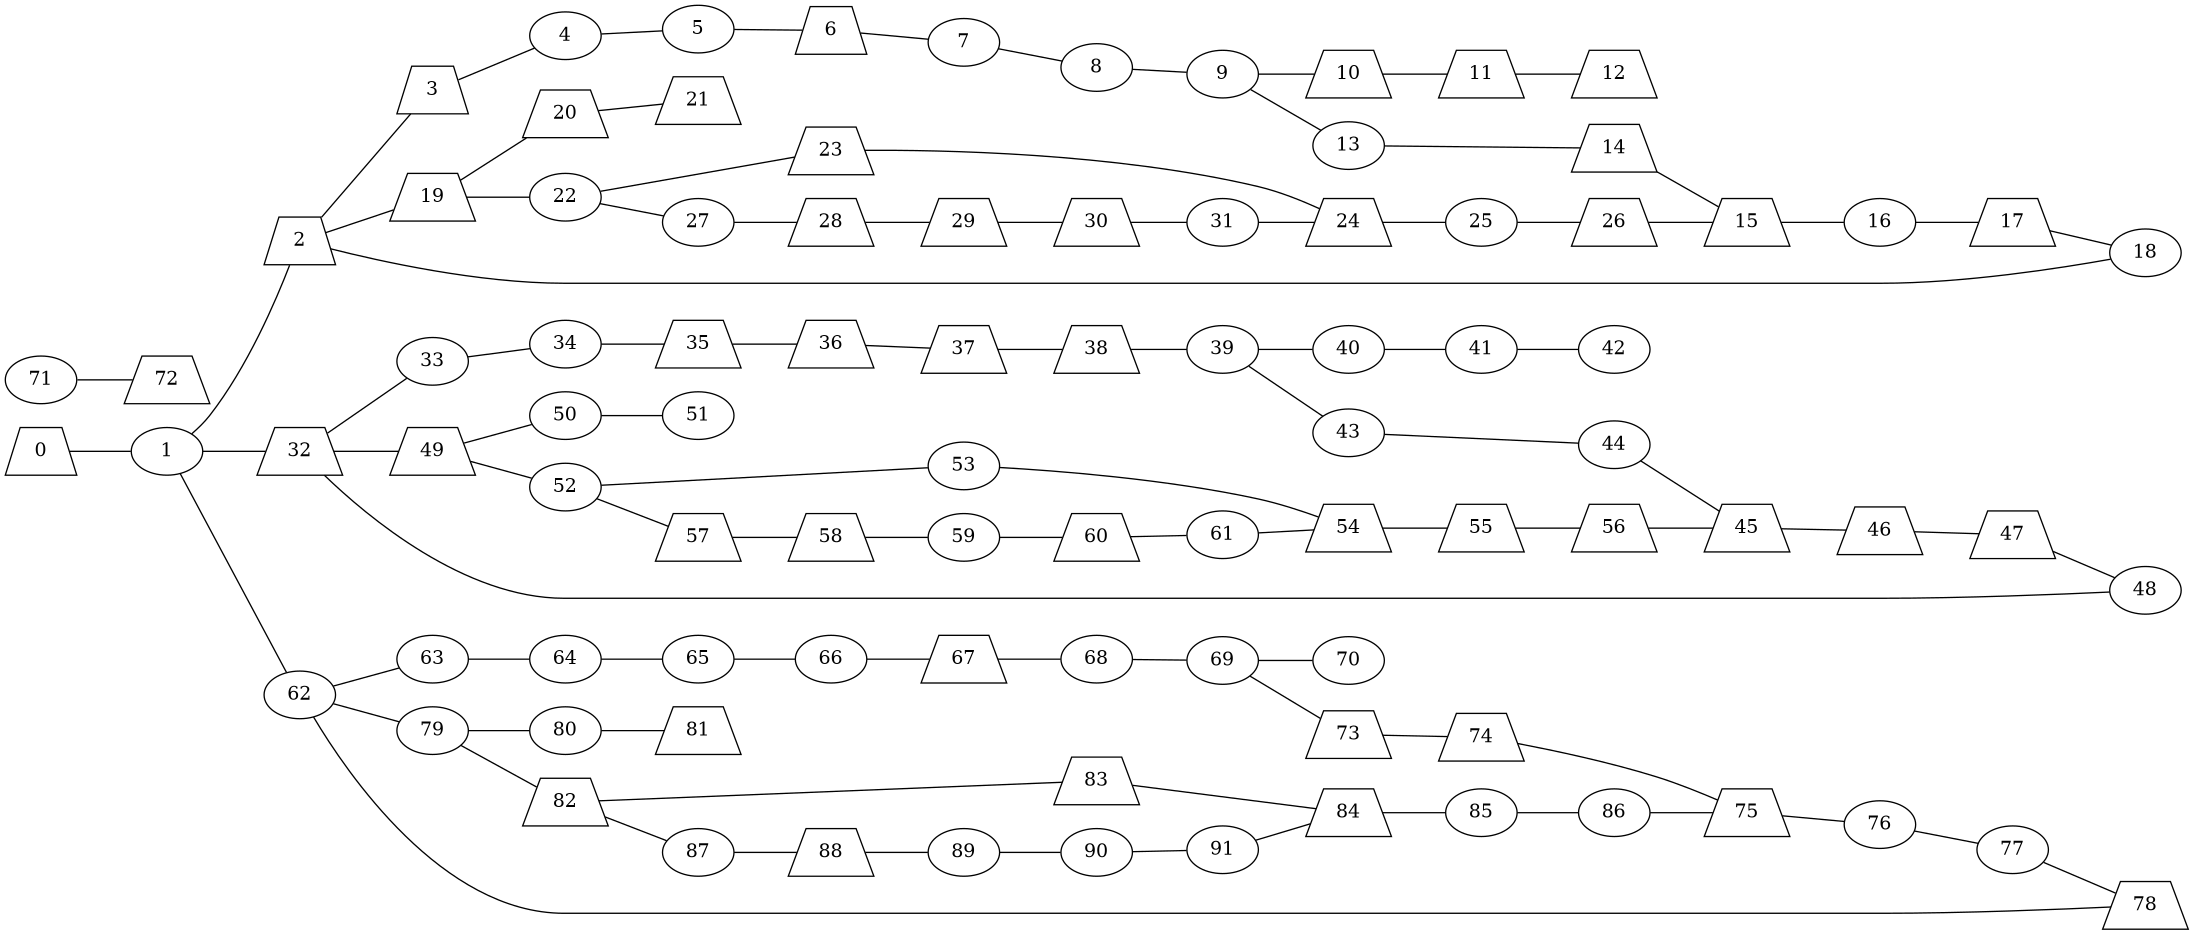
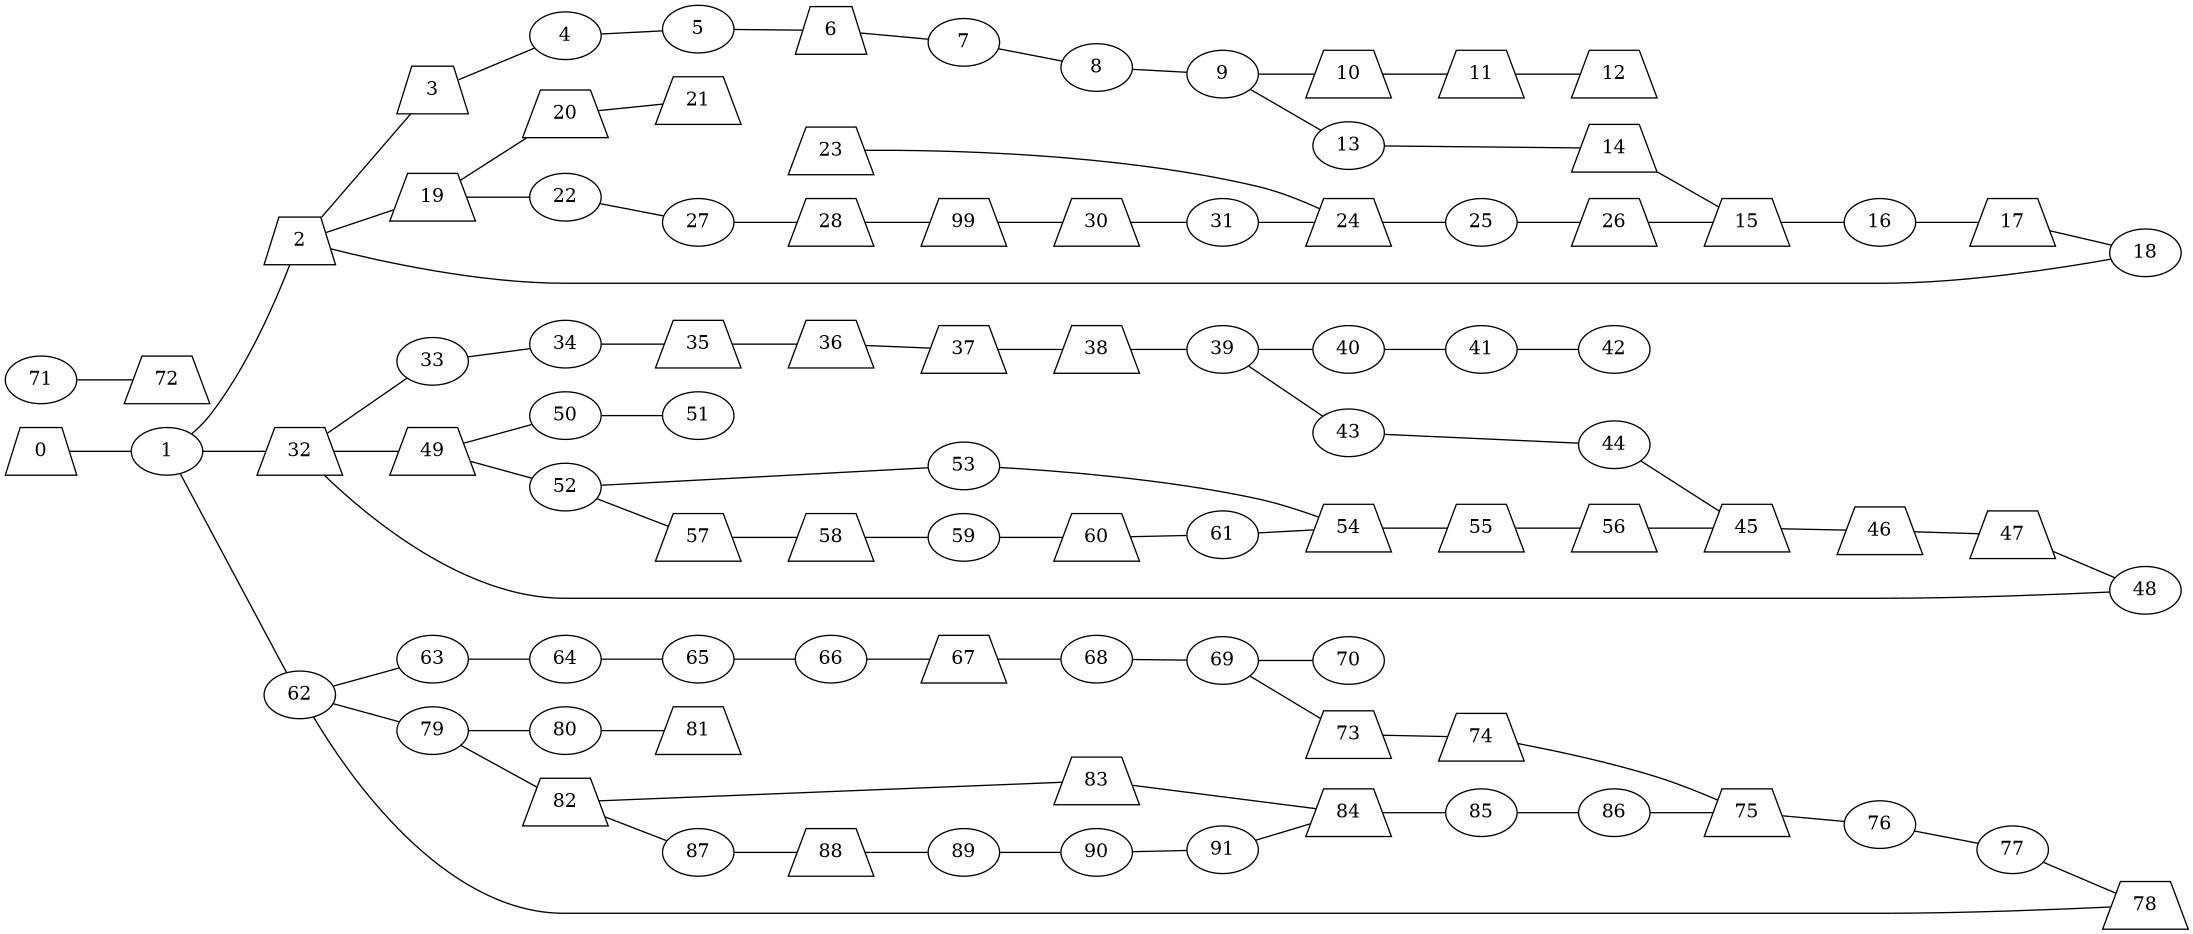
edge "23" -- "22": removed
node "29": label "29" -> "99"
